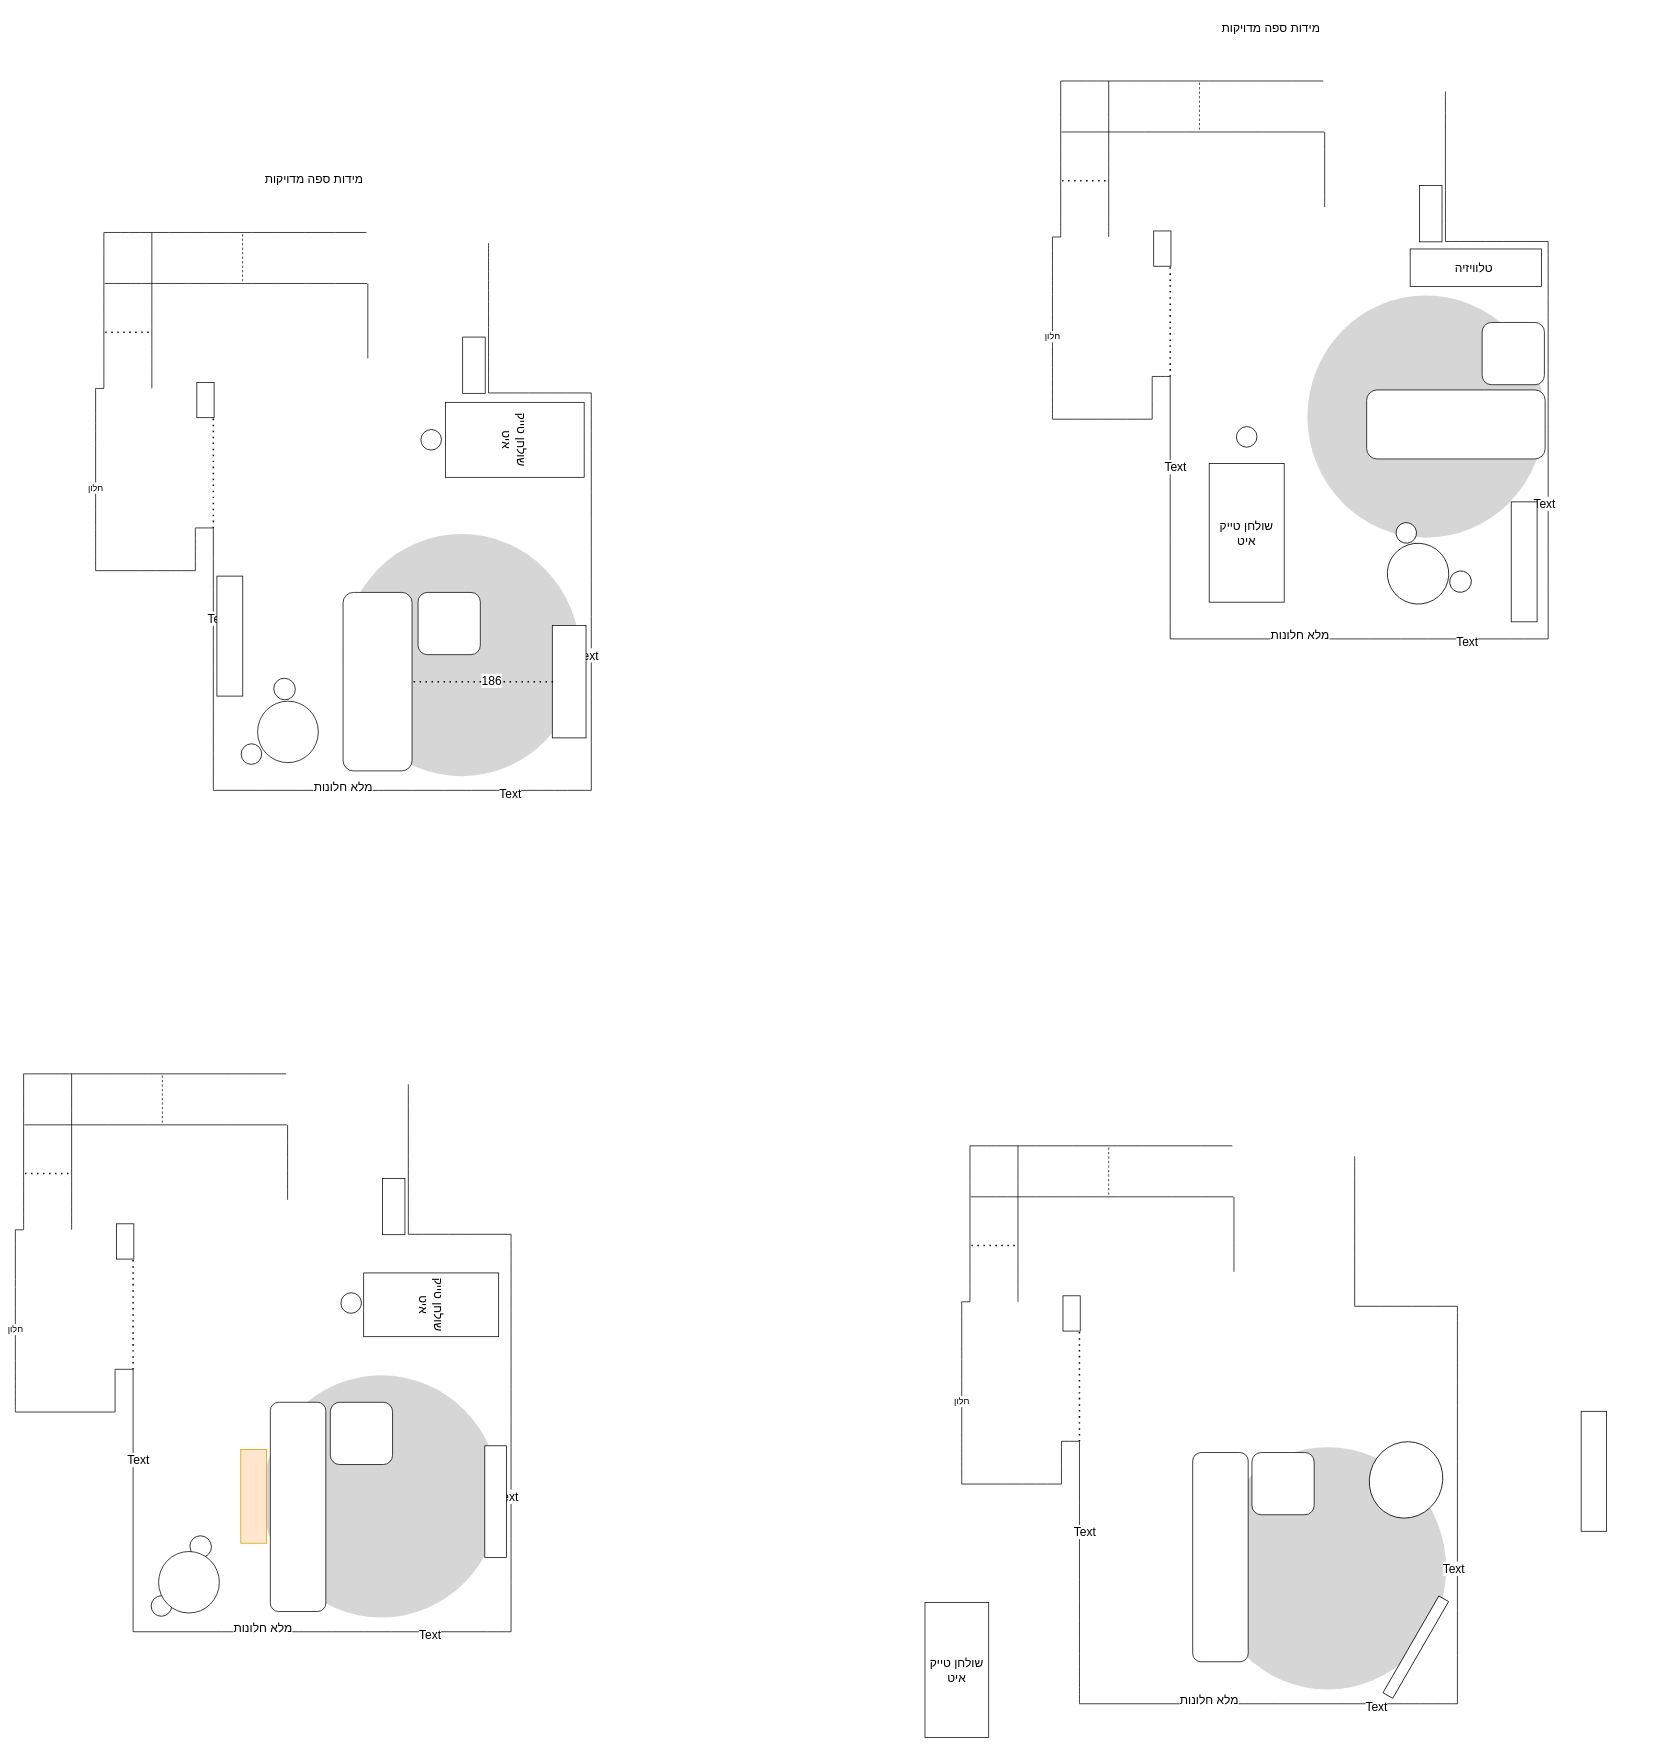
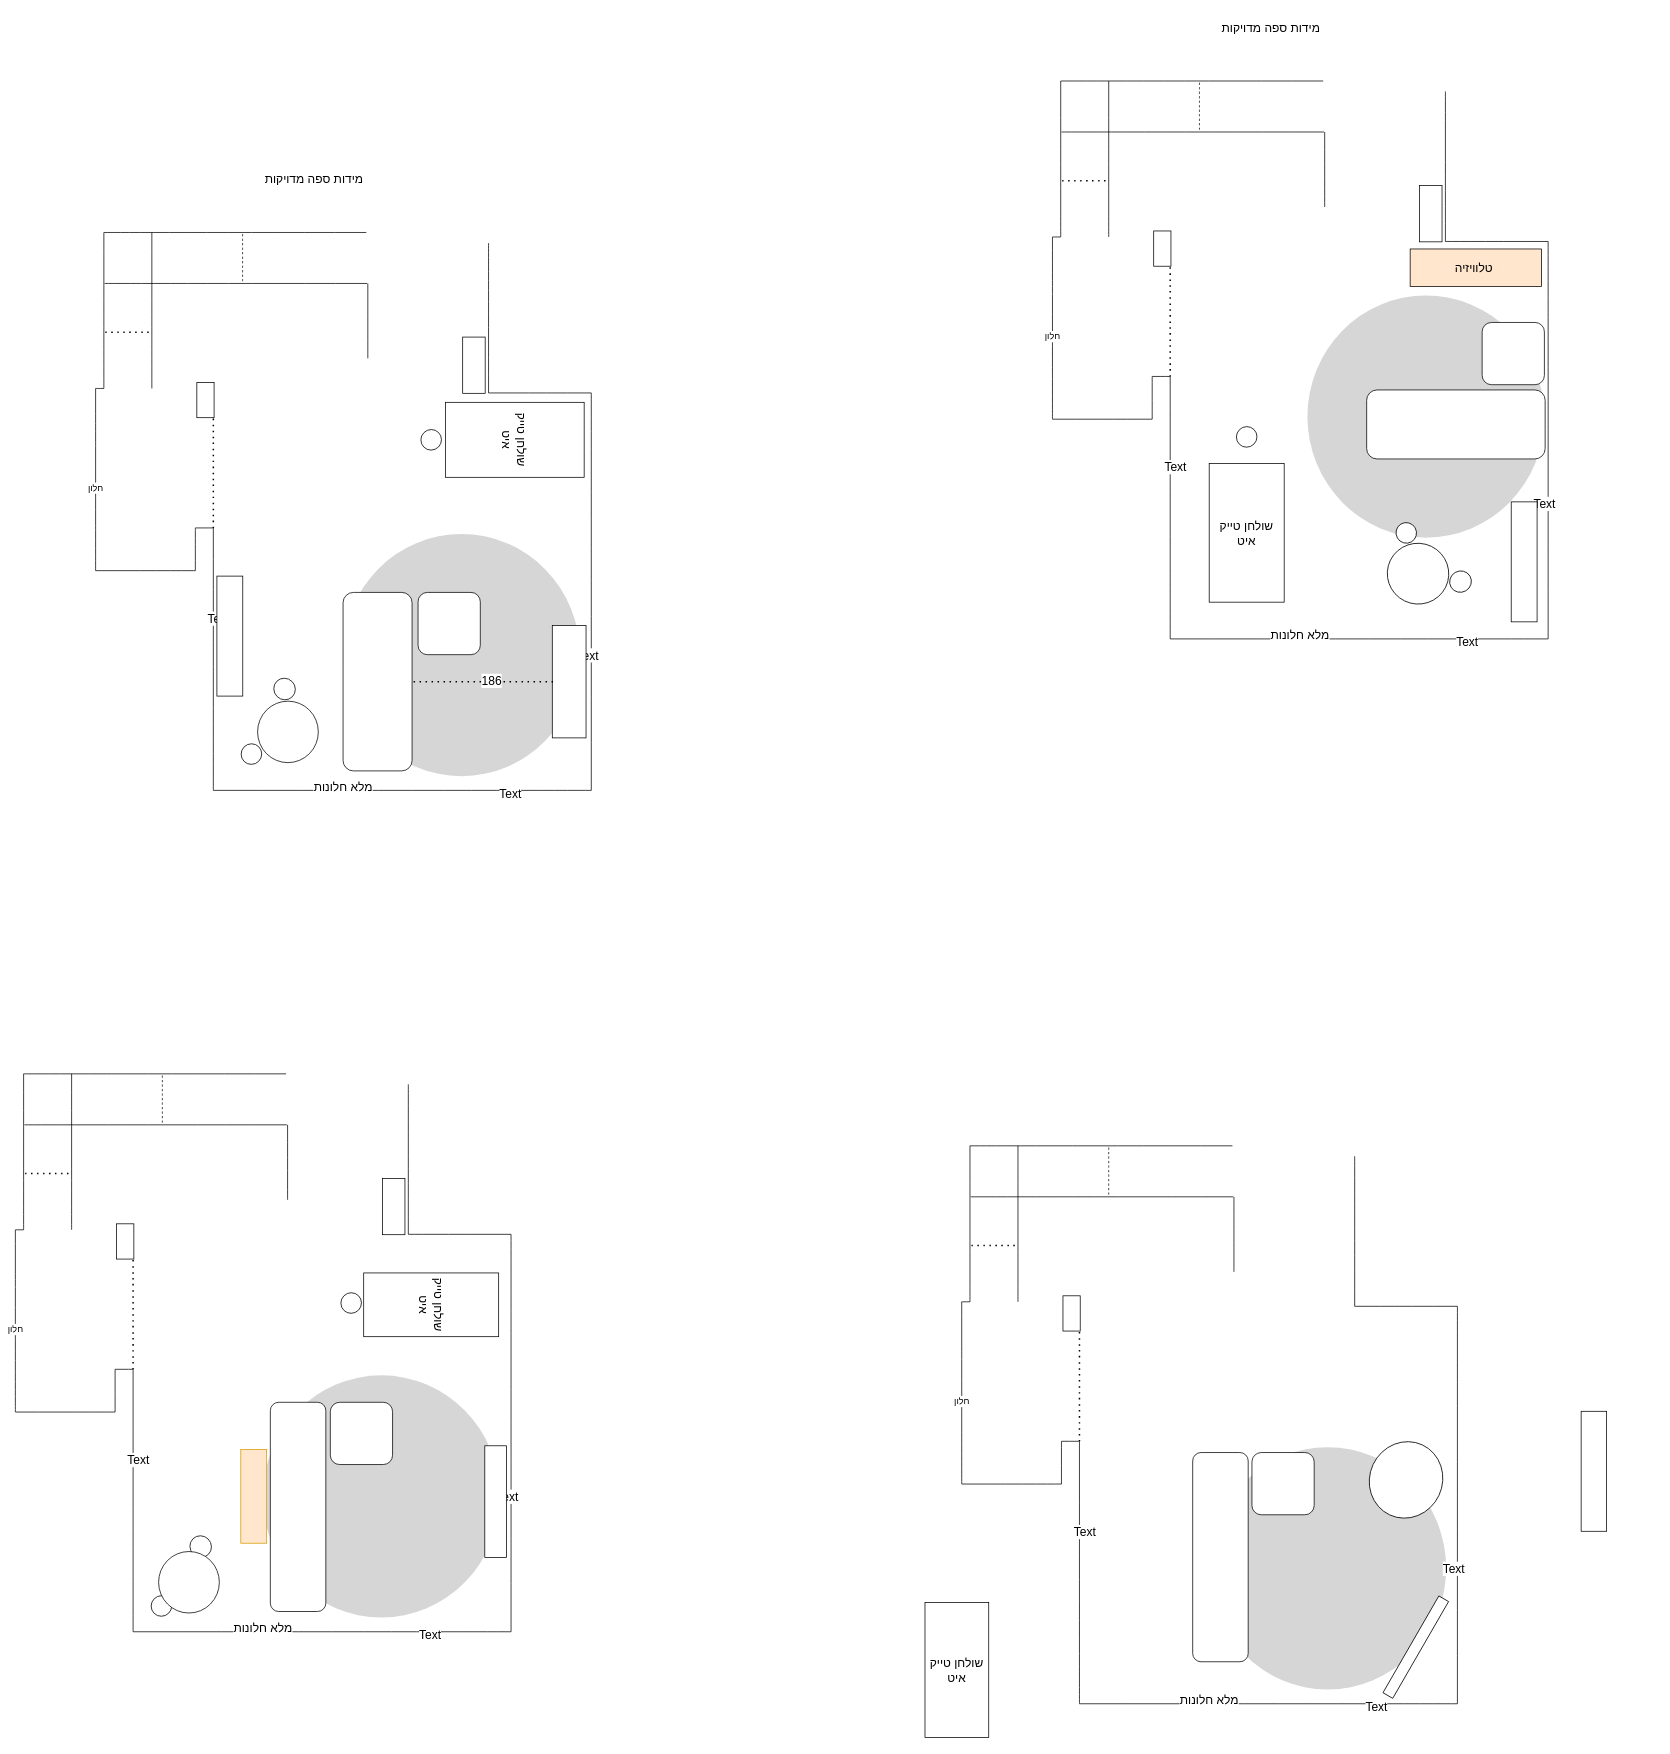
node "טלוויזיה": fillcolor #ffffff -> #ffe6cc
